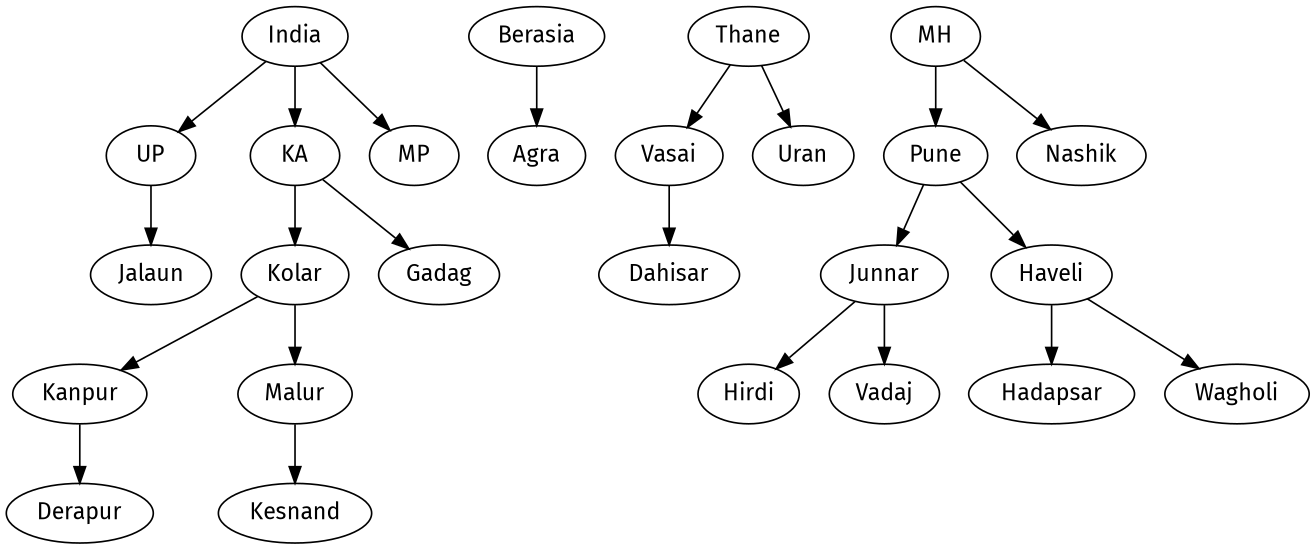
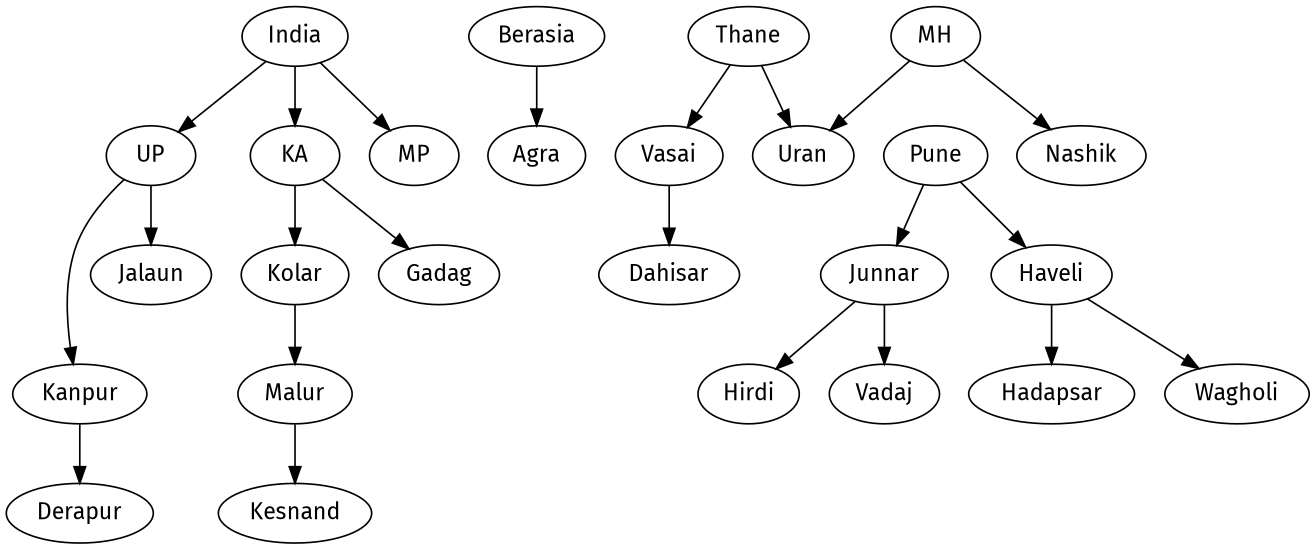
edge "MH" -> "Pune": now "MH" -> "Uran"
edge "Kolar" -> "Kanpur": now "UP" -> "Kanpur"
